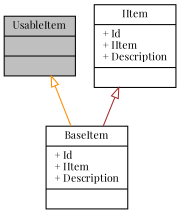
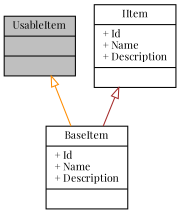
node "IItem": text "+ IItem" -> "+ Name"
node "BaseItem": text "+ IItem" -> "+ Name"
